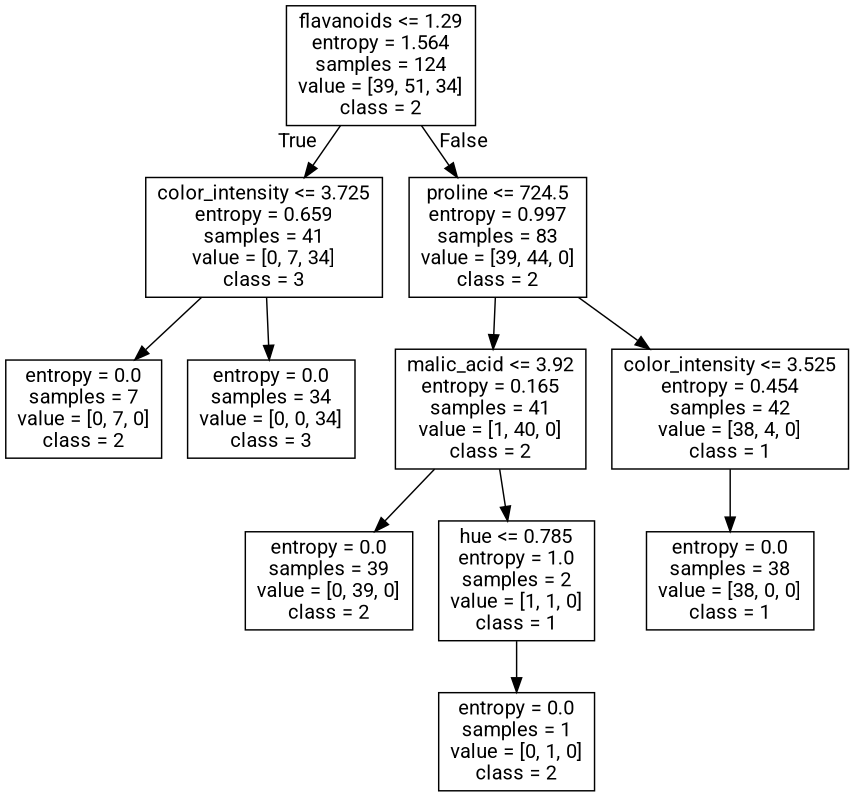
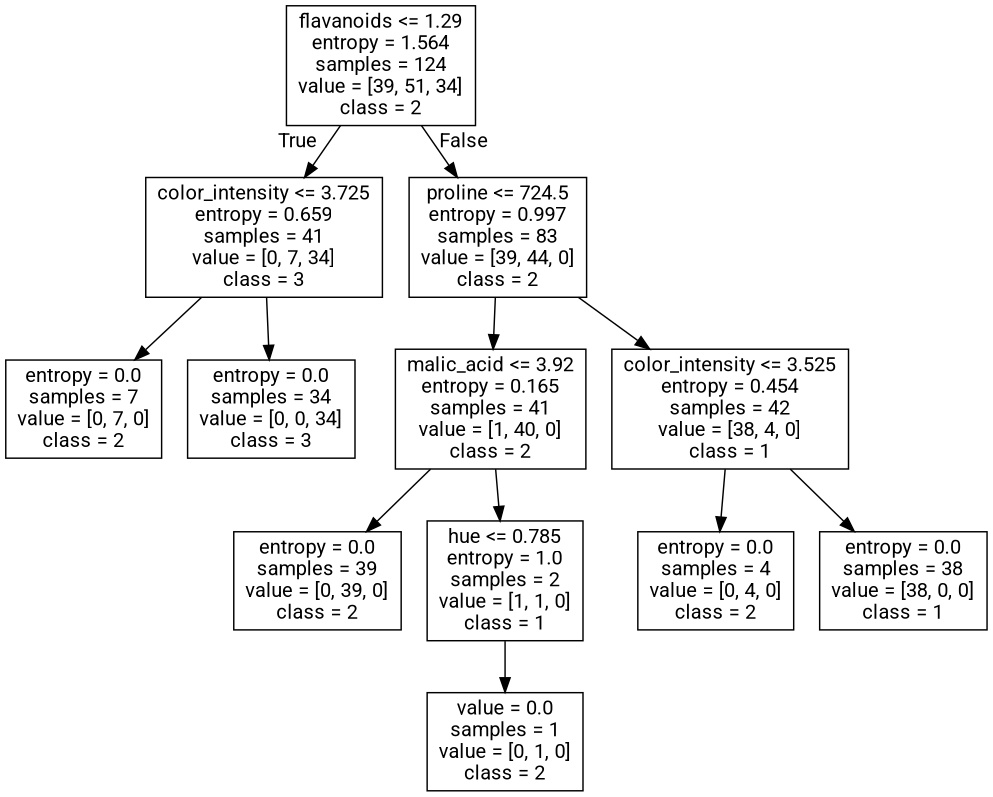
node "entropy = 0.0 samples = 4 value = [0, 4, 0] class = 2": added
node "entropy = 0.0 samples = 1 value = [0, 1, 0] class = 2": label "entropy = 0.0 samples = 1 value = [0, 1, 0] class = 2" -> "value = 0.0 samples = 1 value = [0, 1, 0] class = 2"
